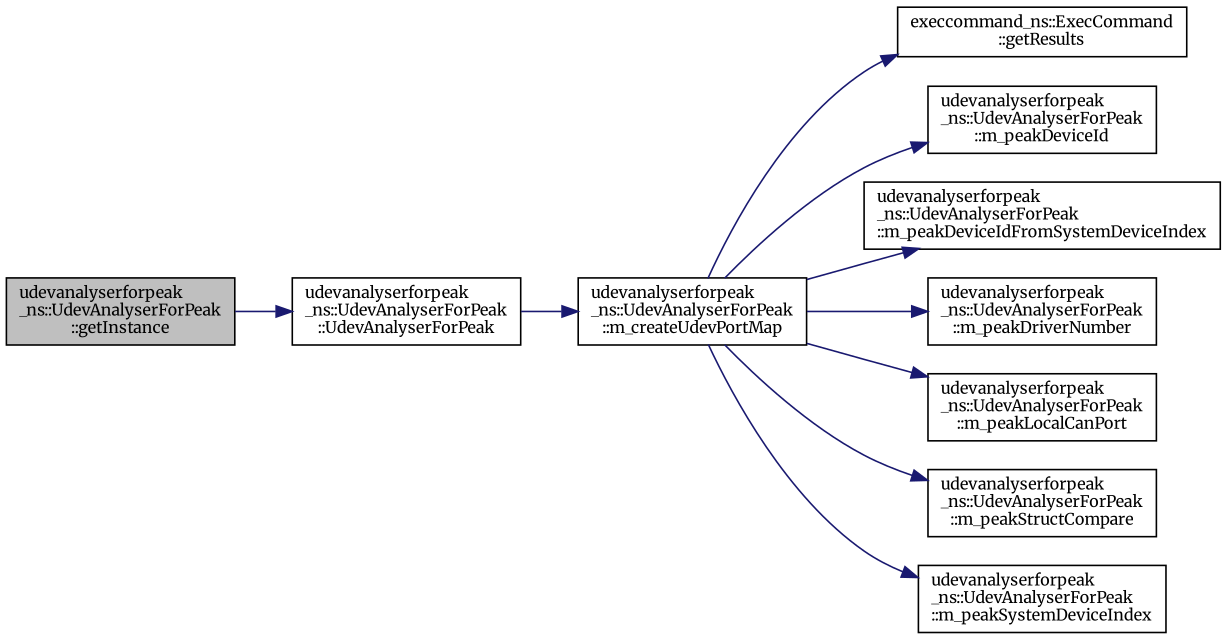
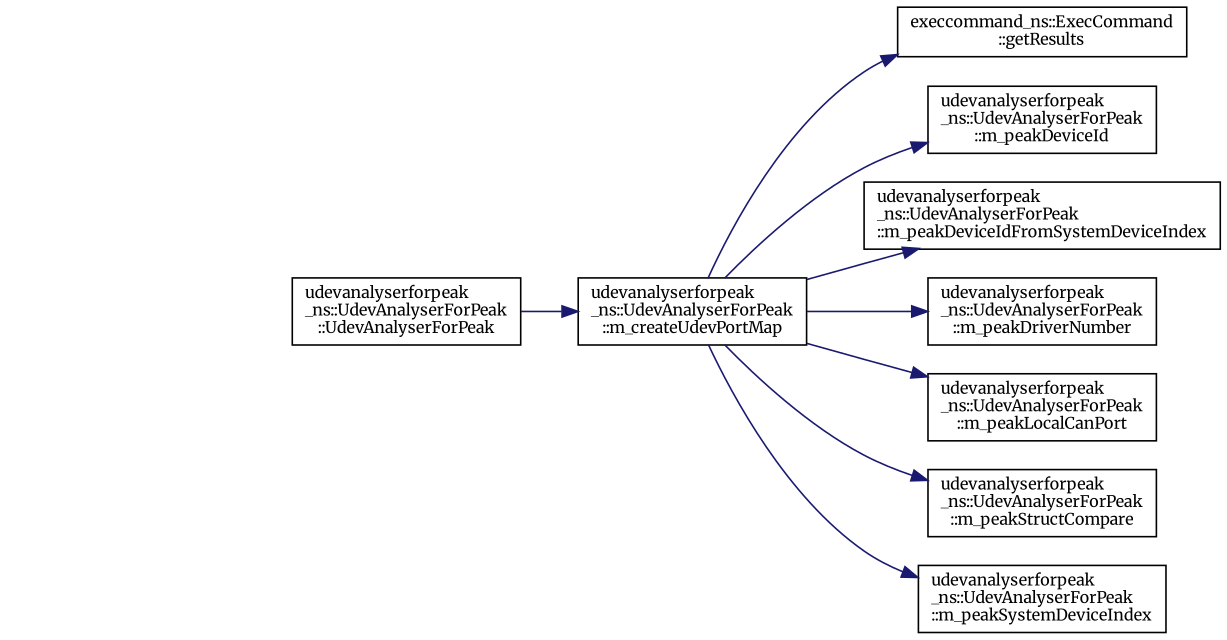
node "udevanalyserforpeak _ns::UdevAnalyserForPeak ::getInstance": removed
